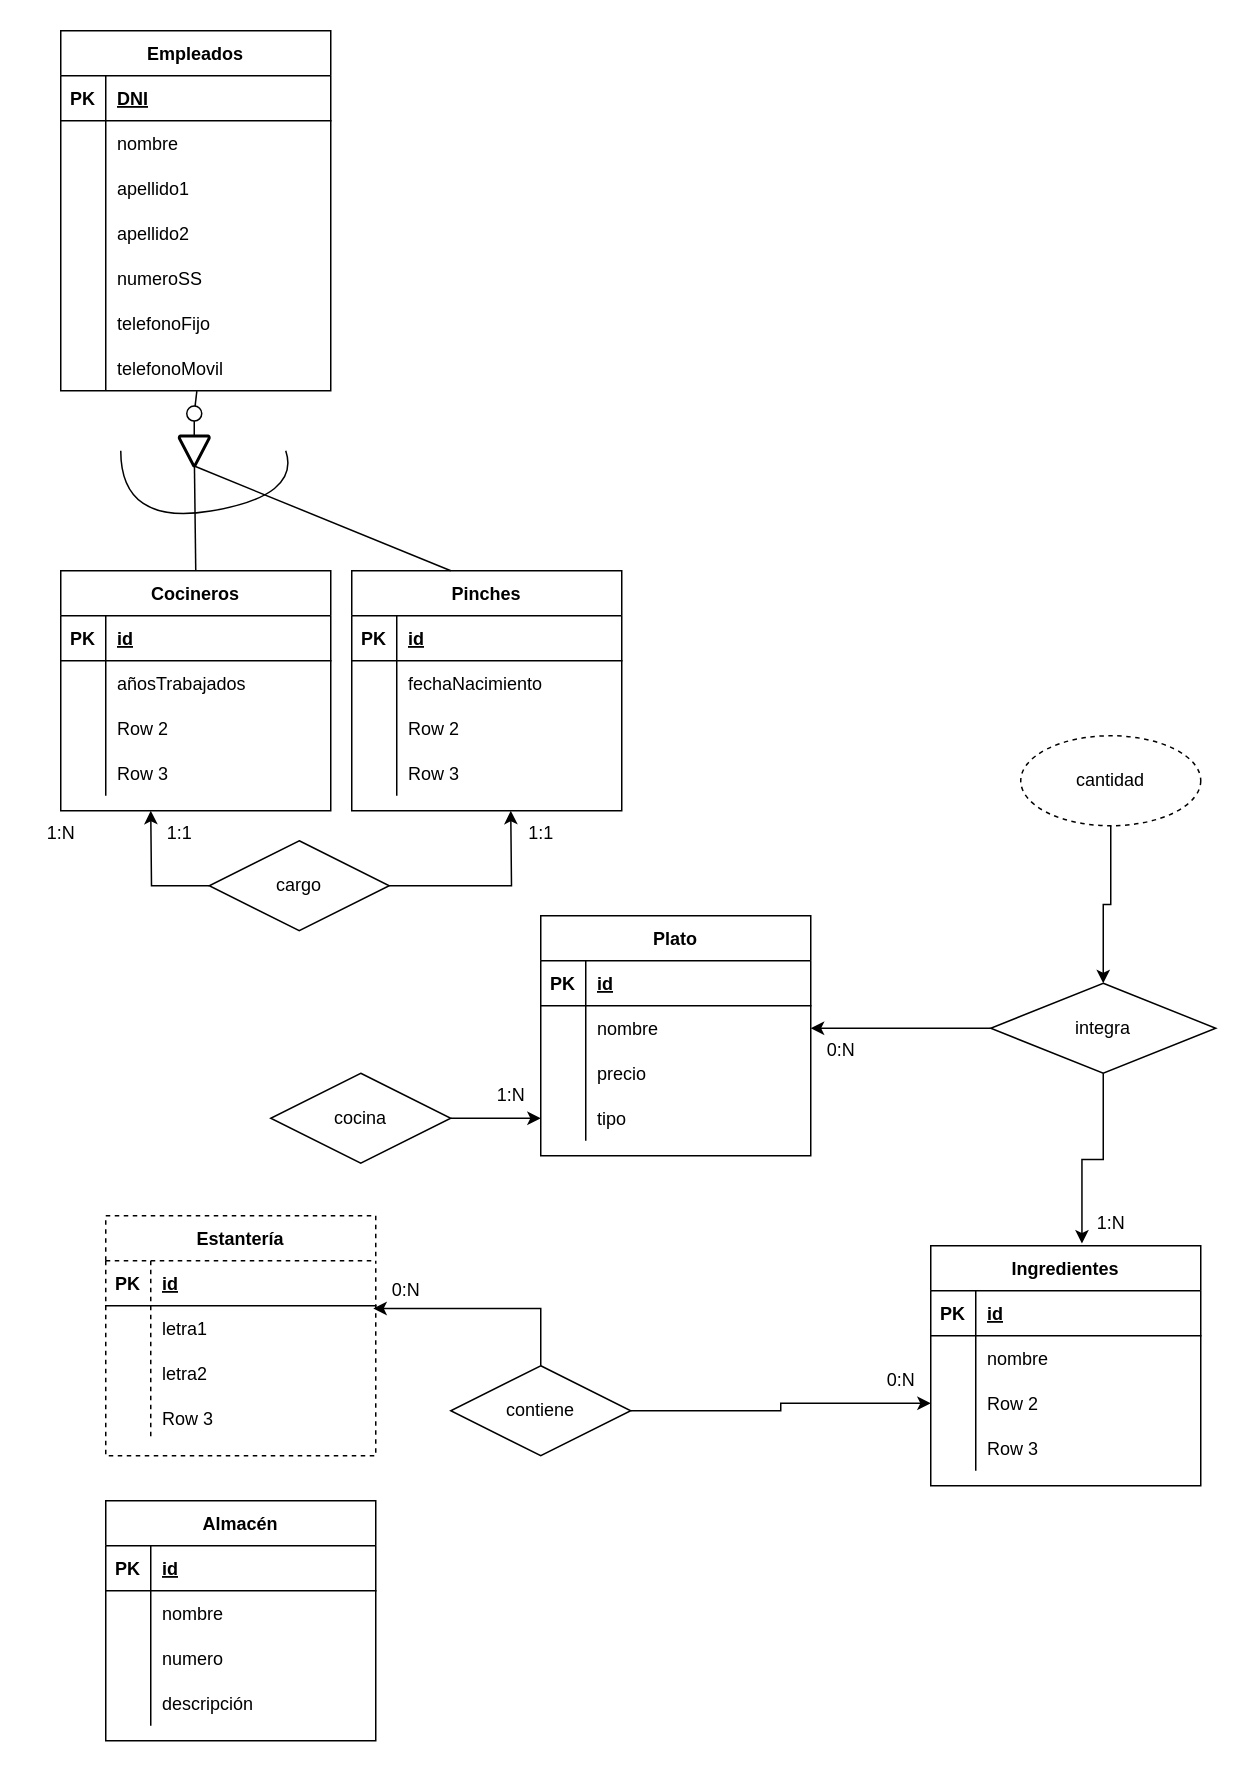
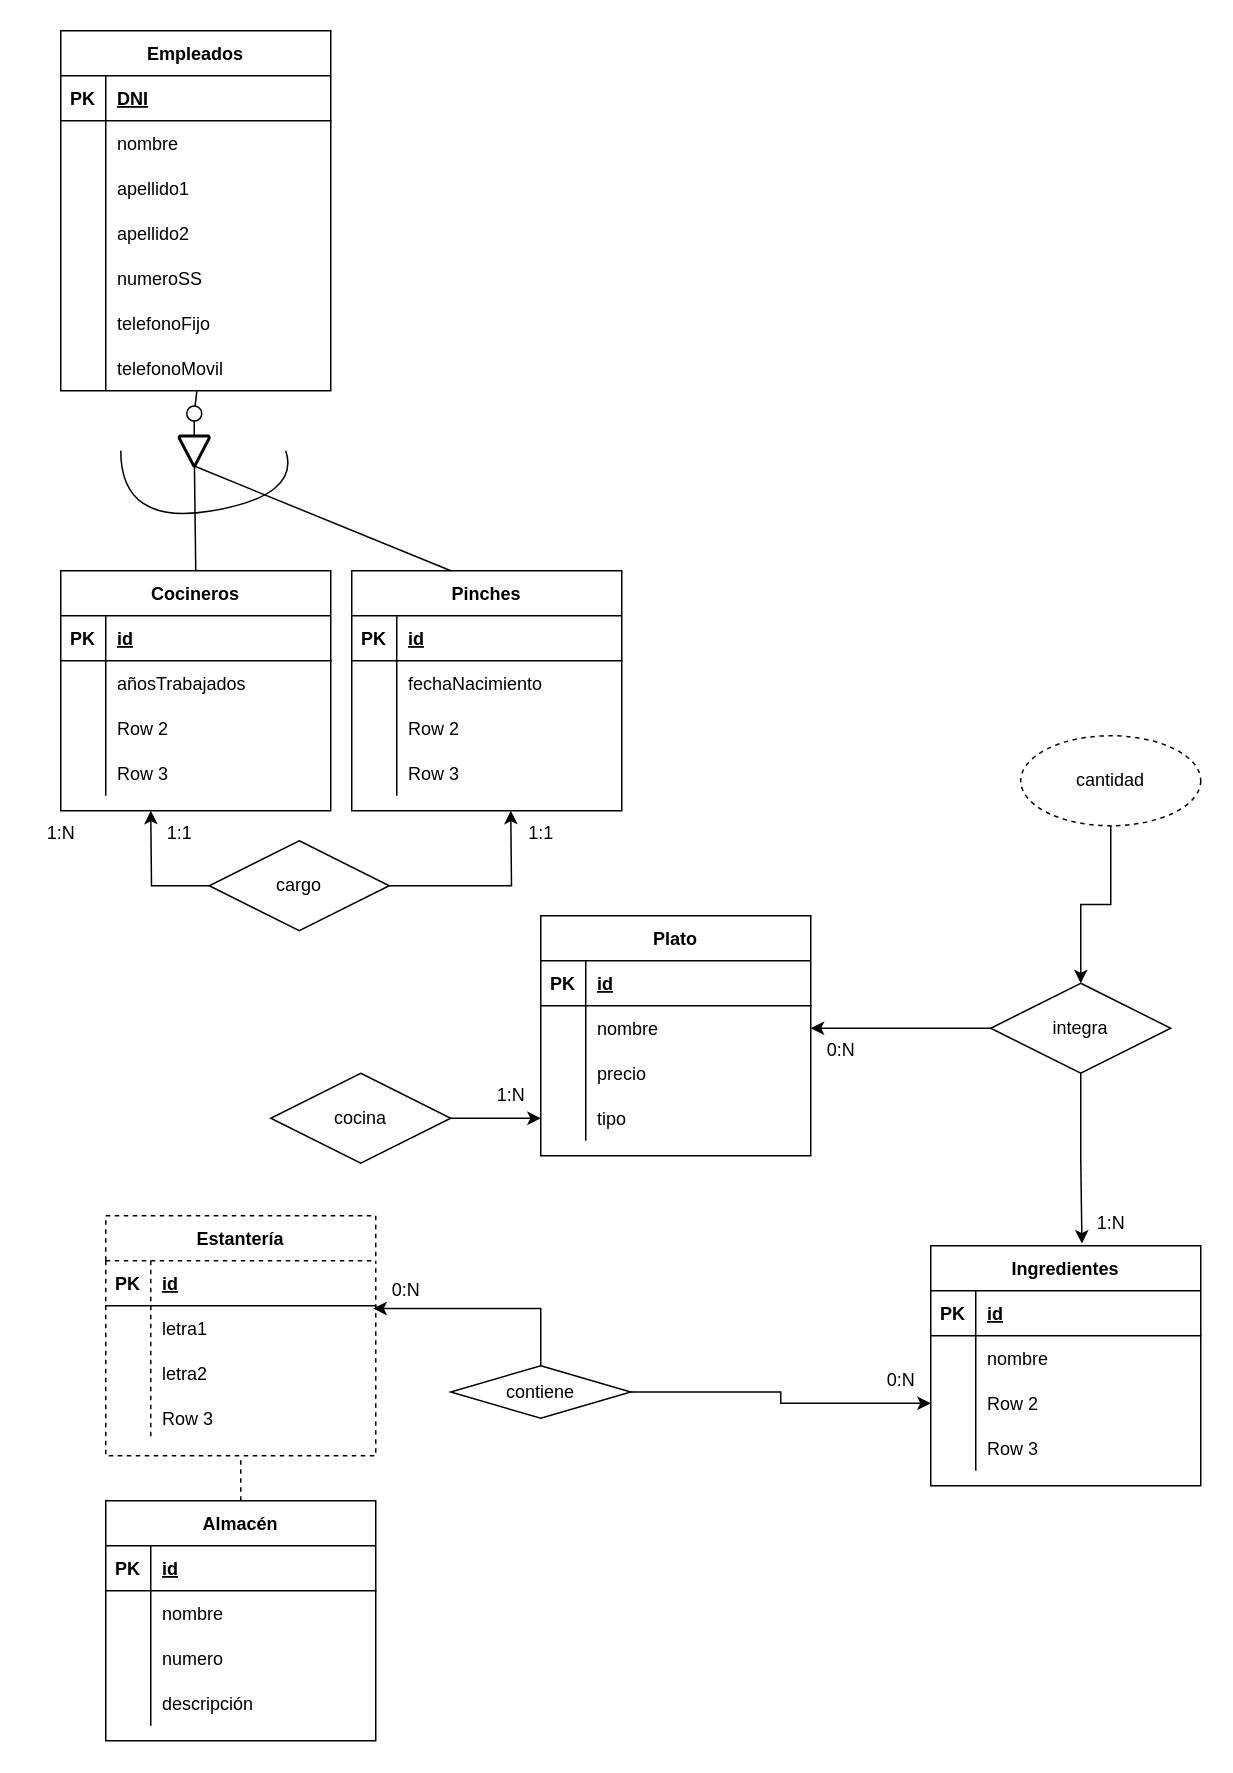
node "integra": size 225x90 -> 180x90
node "contiene": size 180x90 -> 180x53
edge "Estantería" -- "Almacén": added
